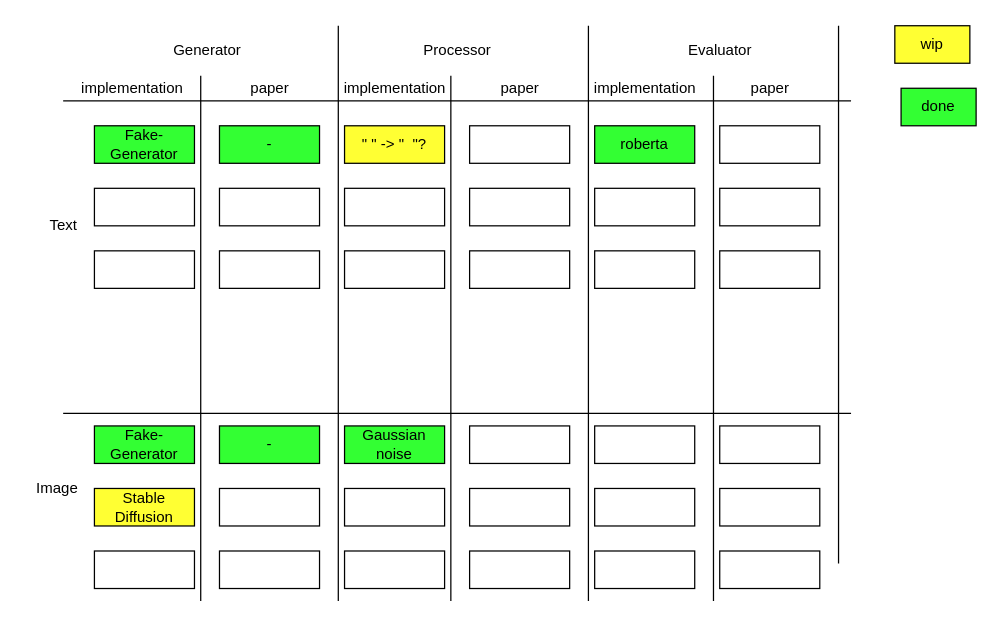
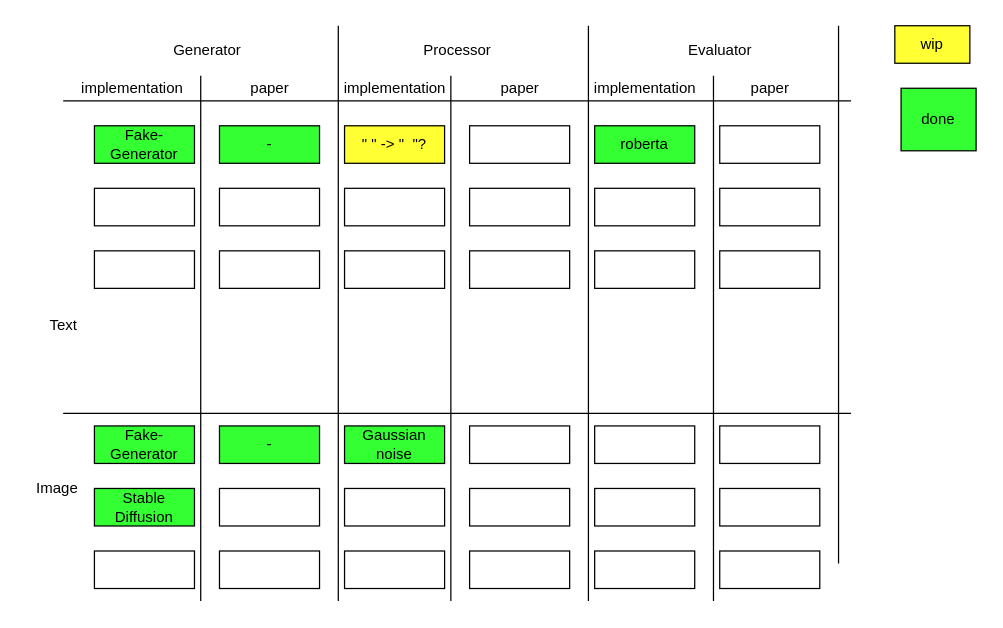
node "done": size 75x38 -> 75x63
node "Text": moved (63, 226) -> (63, 326)
node "Stable Diffusion": fillcolor #ffff33 -> #33ff33
